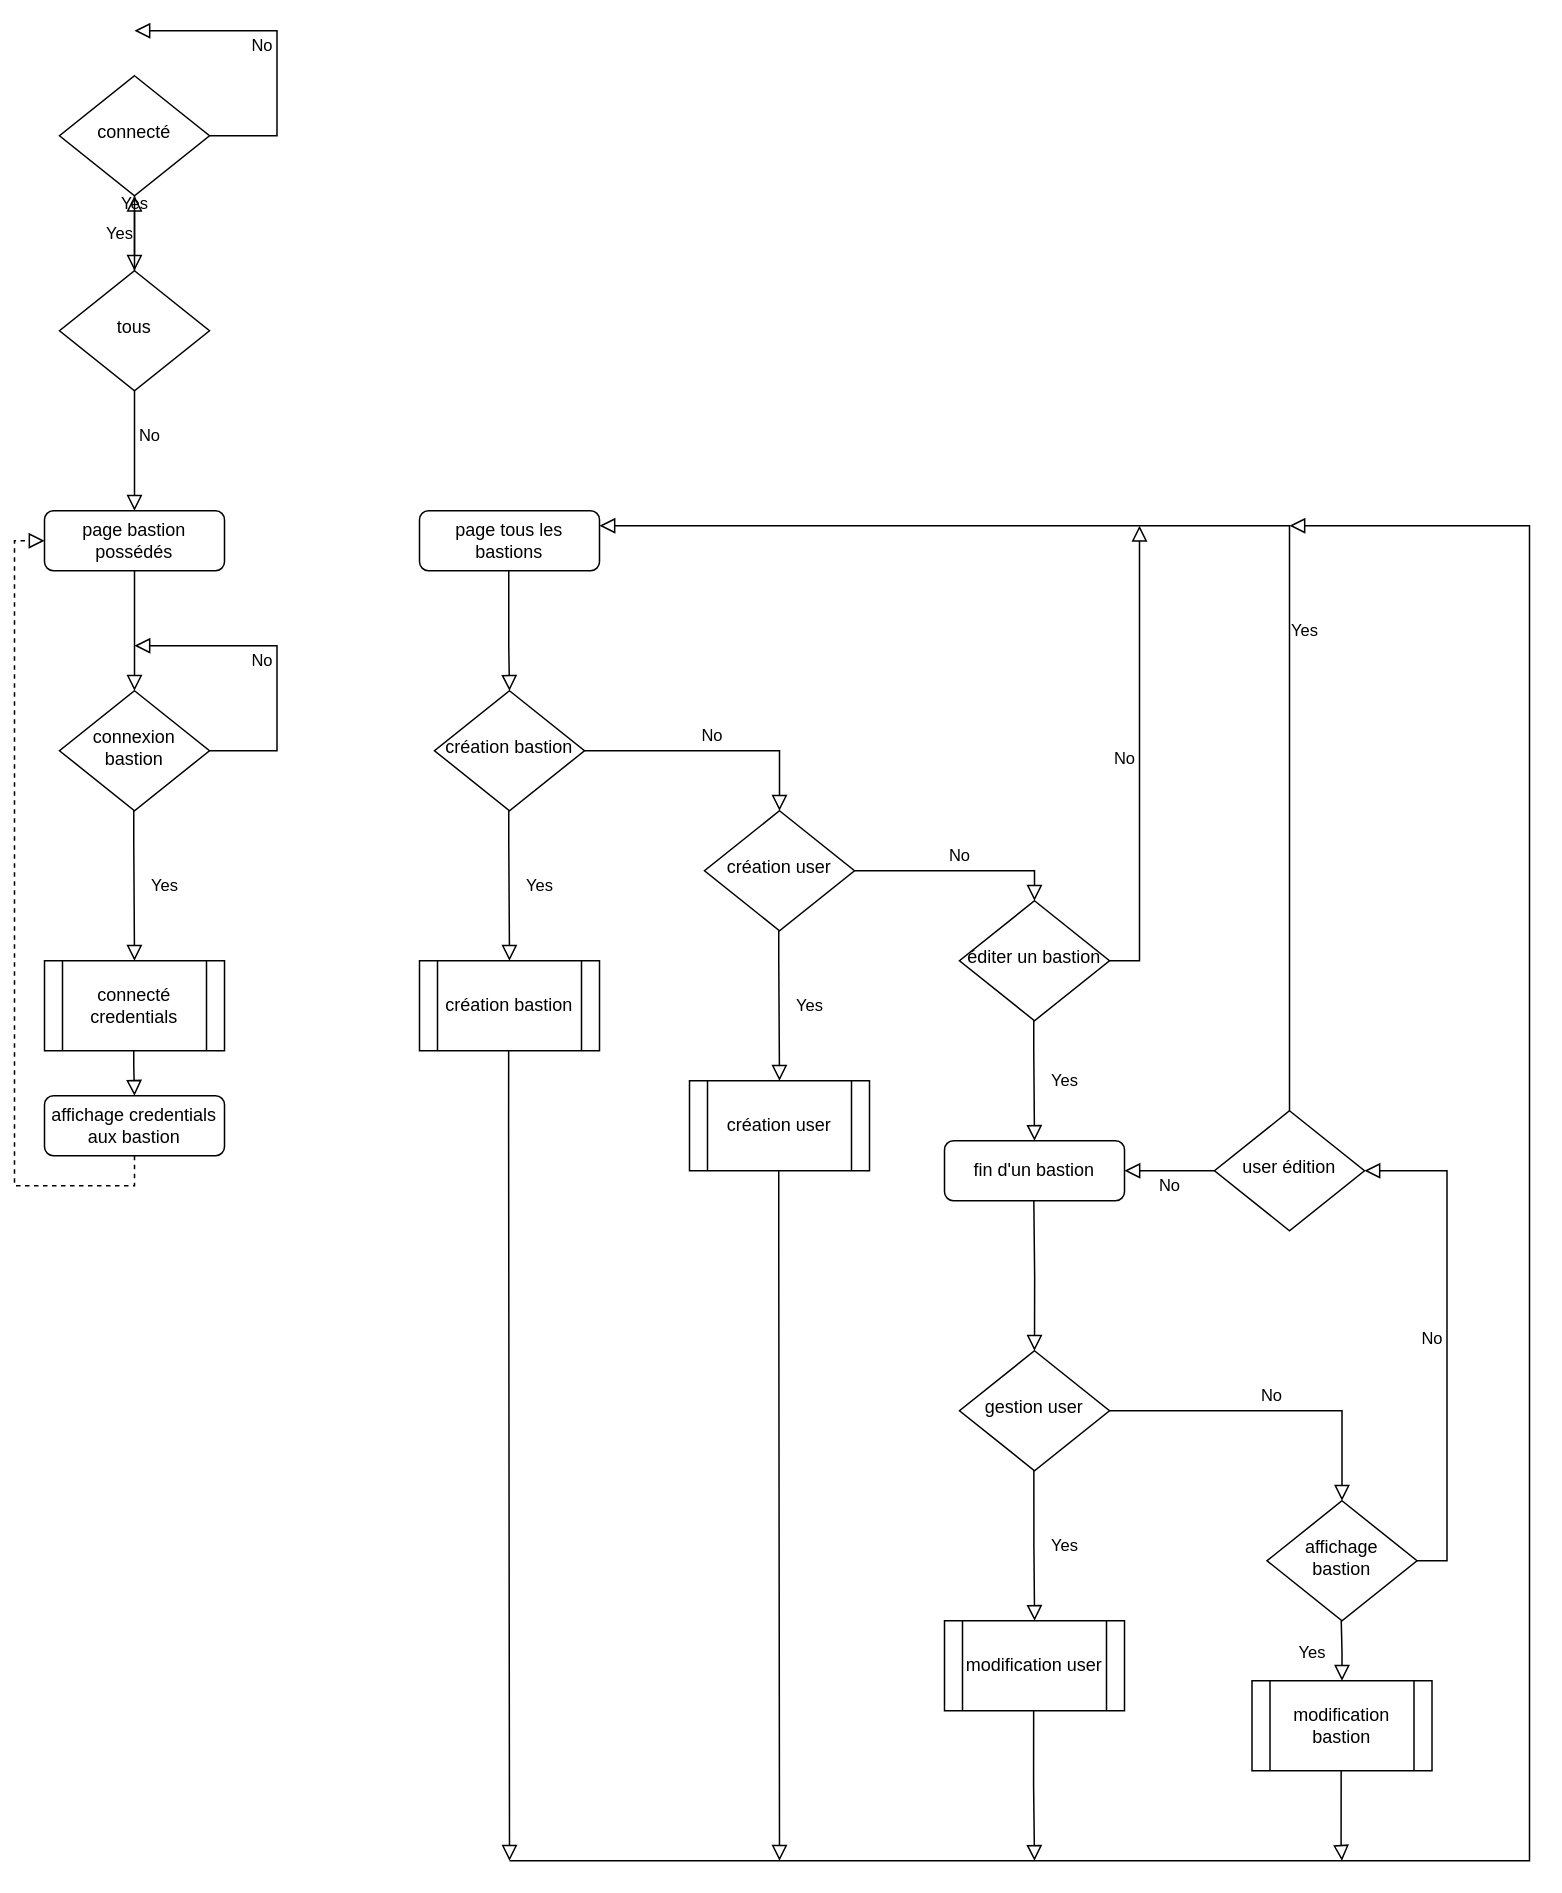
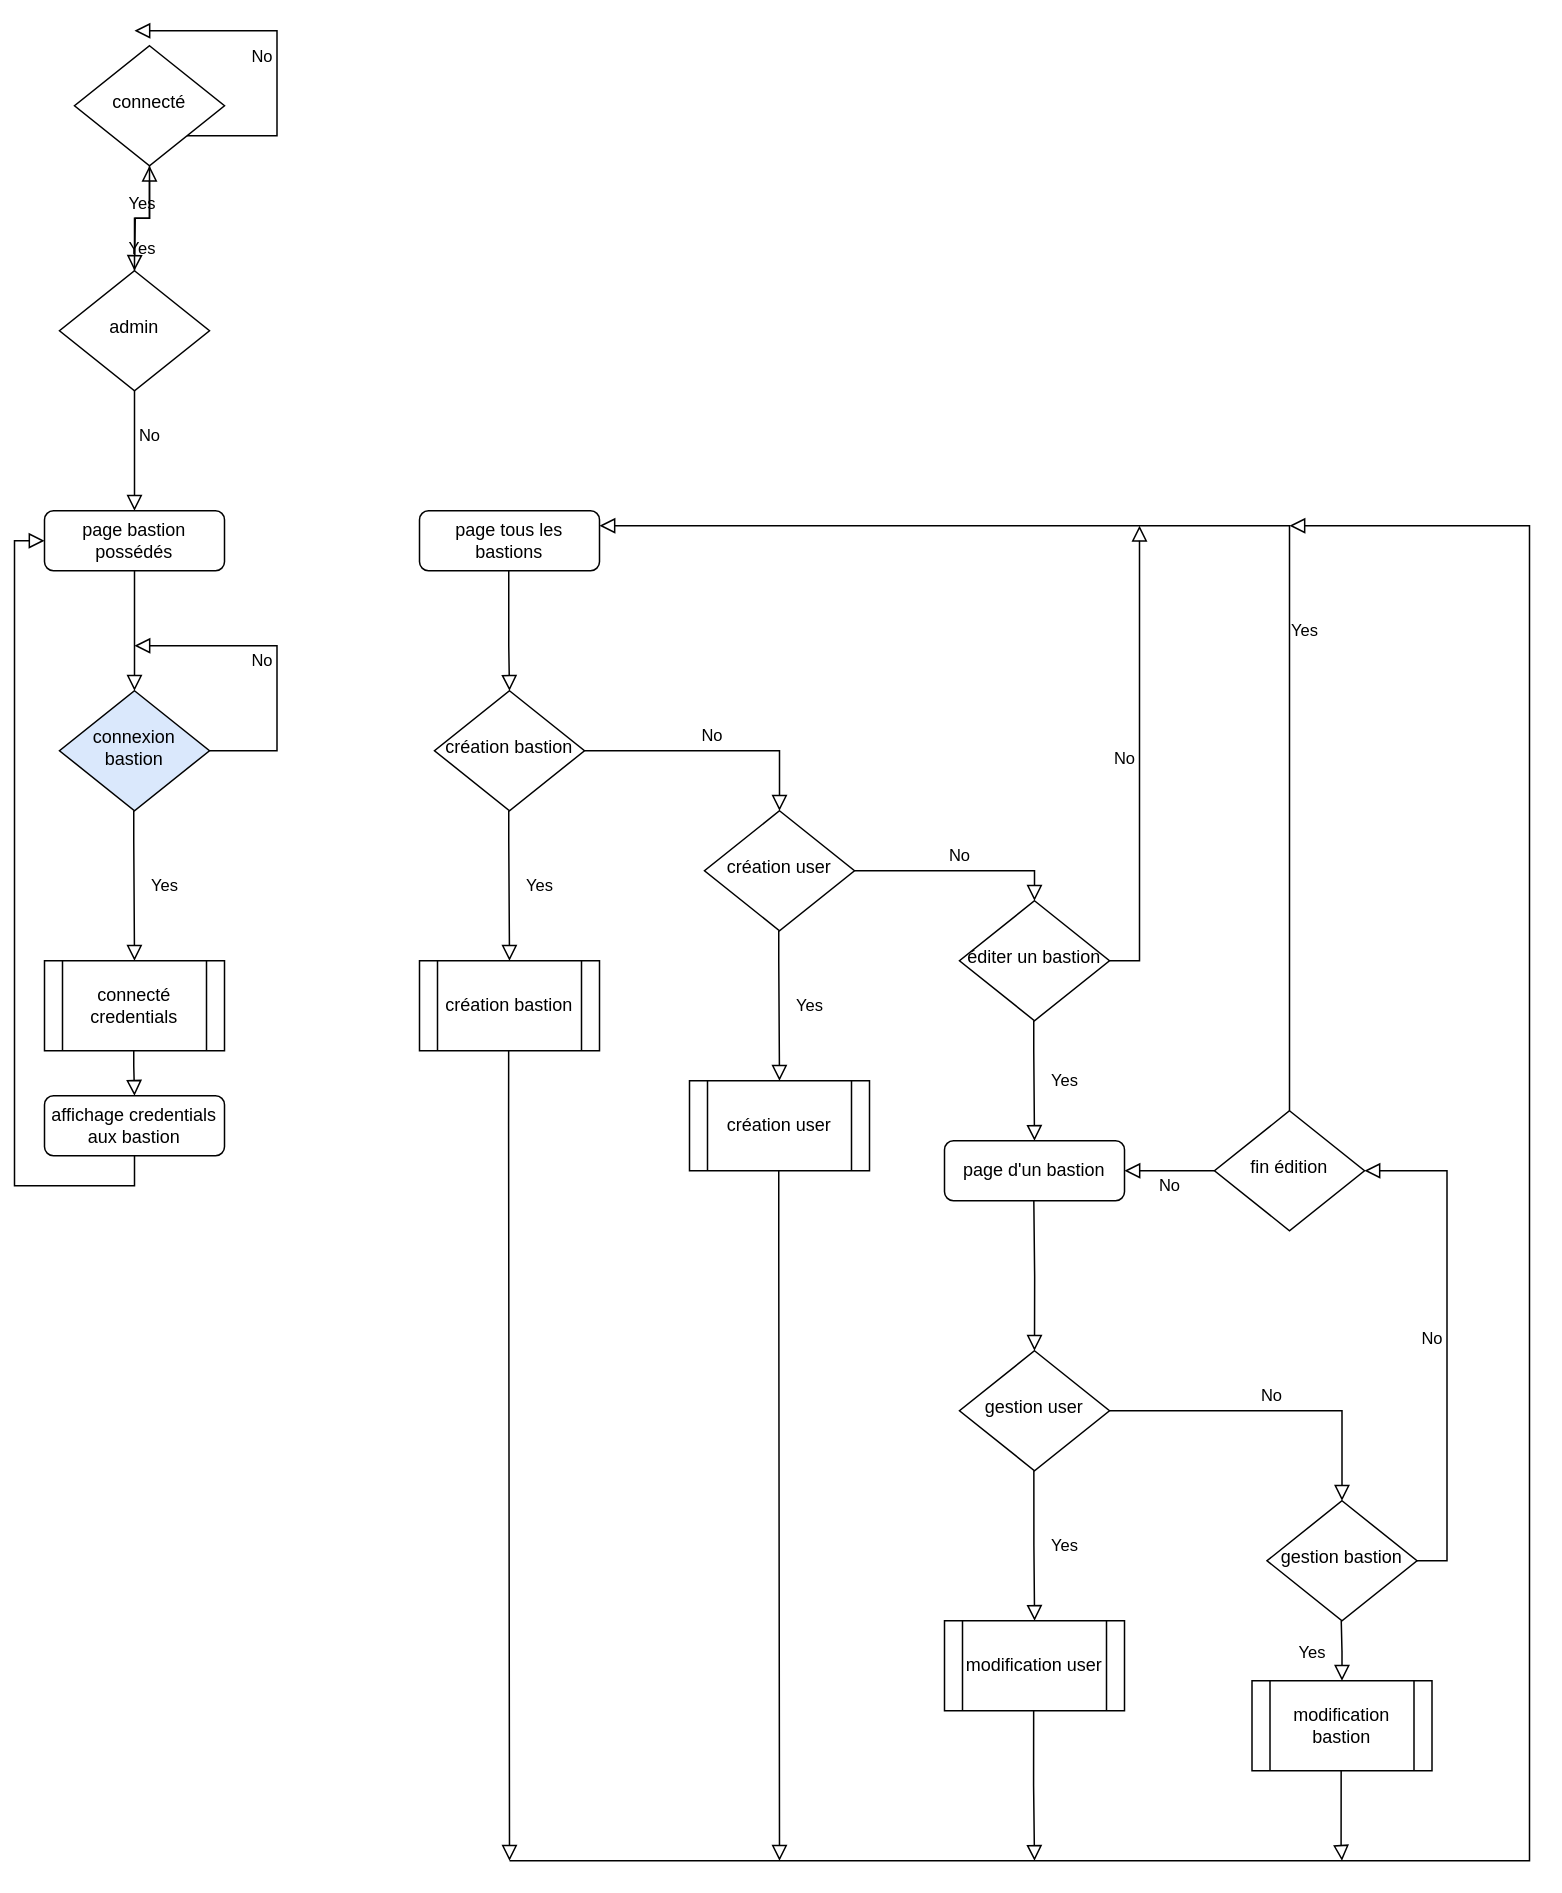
node "connecté": moved (134, 136) -> (149, 106)
node "tous": label "tous" -> "admin"
node "connexion bastion": fillcolor #ffffff -> #dae8fc
edge "affichage credentials aux bastion" -> "page bastion possédés": style dashed -> solid
node "user édition": label "user édition" -> "fin édition"
node "fin d'un bastion": label "fin d'un bastion" -> "page d'un bastion"
node "affichage bastion": label "affichage bastion" -> "gestion bastion"
